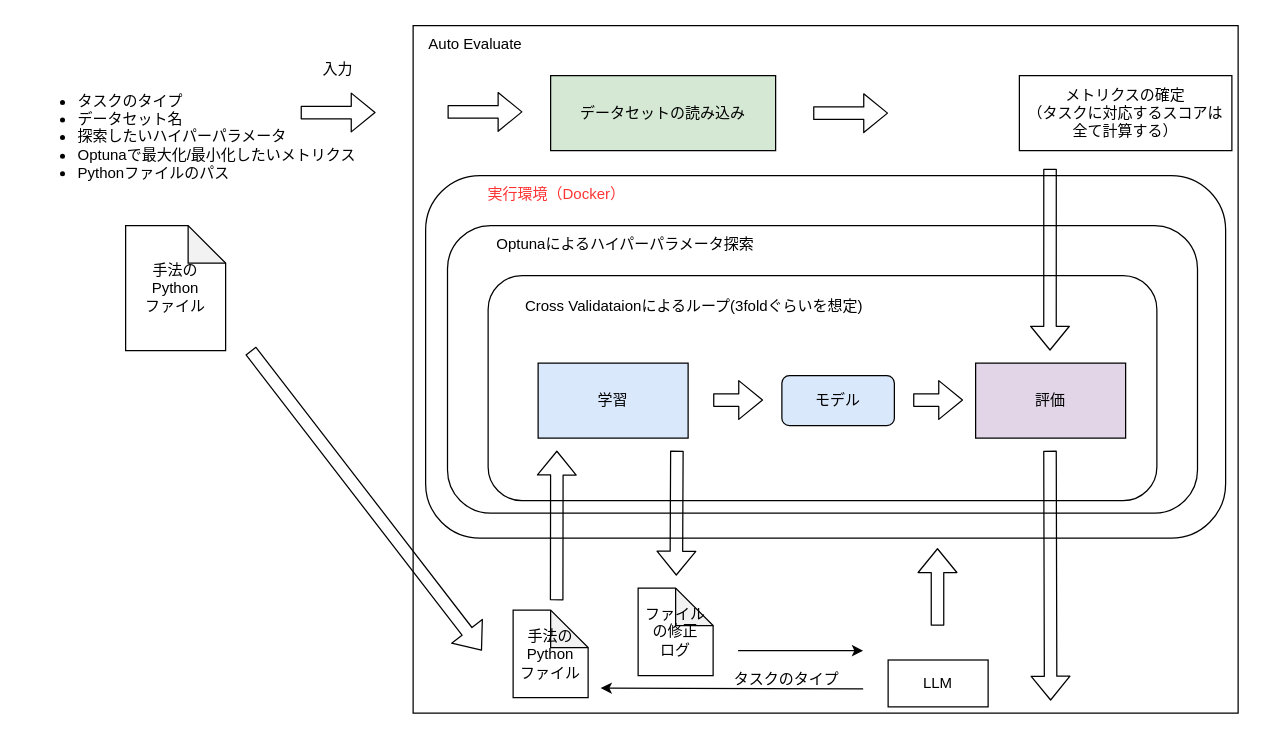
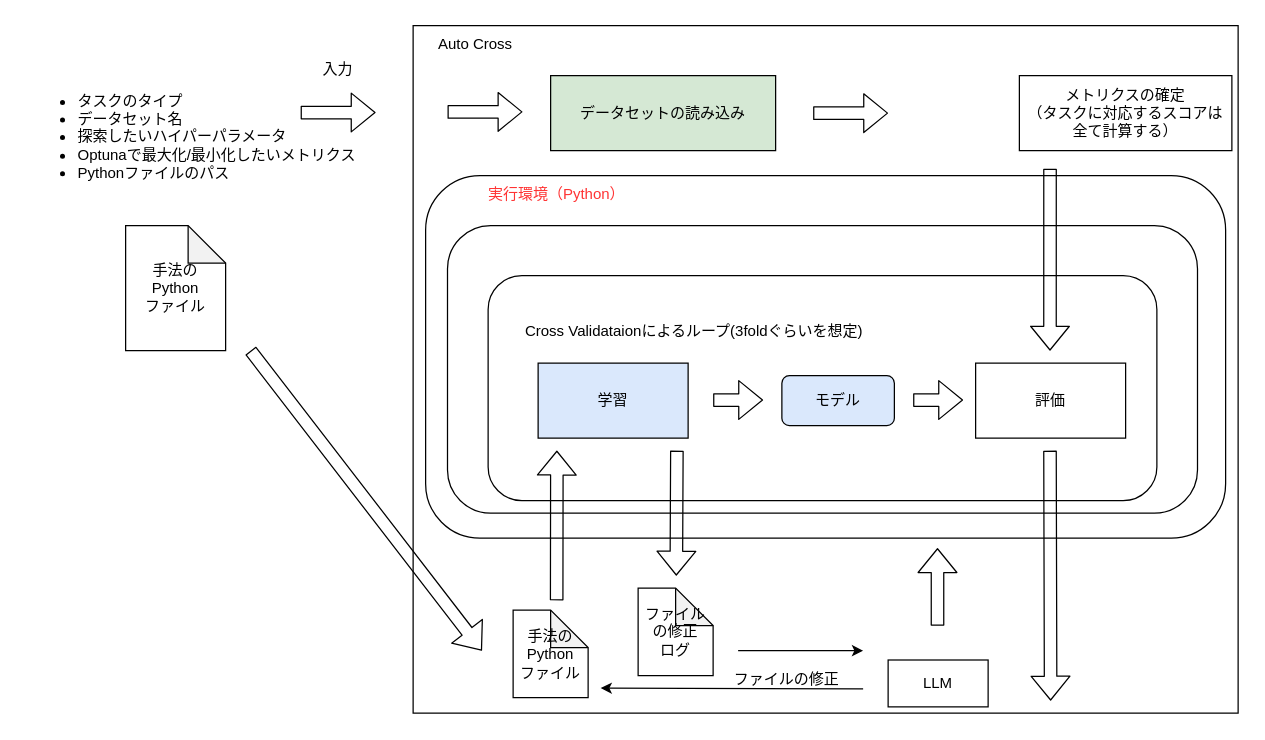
node "Auto Evaluate": label "Auto Evaluate" -> "Auto Cross"
node "実行環境（Docker）": label "実行環境（Docker）" -> "実行環境（Python）"
node "Optunaによるハイパーパラメータ探索": removed
node "Cross Validataionによるループ(3foldぐらいを想定)": moved (694, 307) -> (694, 332)
node "評価": fillcolor #e1d5e7 -> #ffffff
node "タスクのタイプ": label "タスクのタイプ" -> "ファイルの修正"
